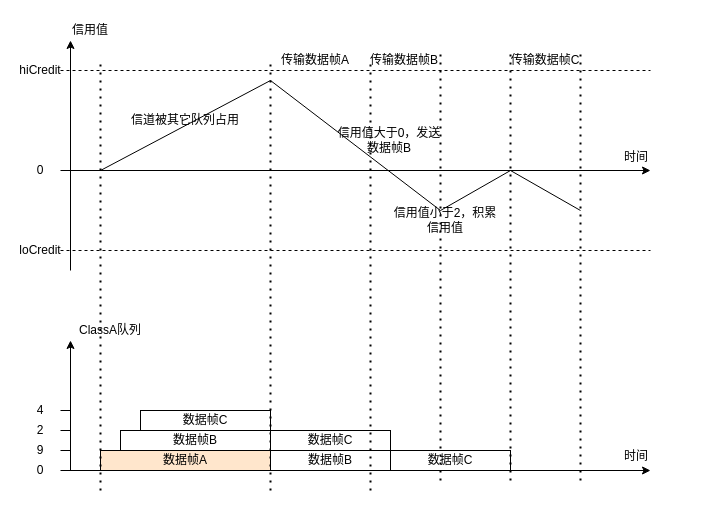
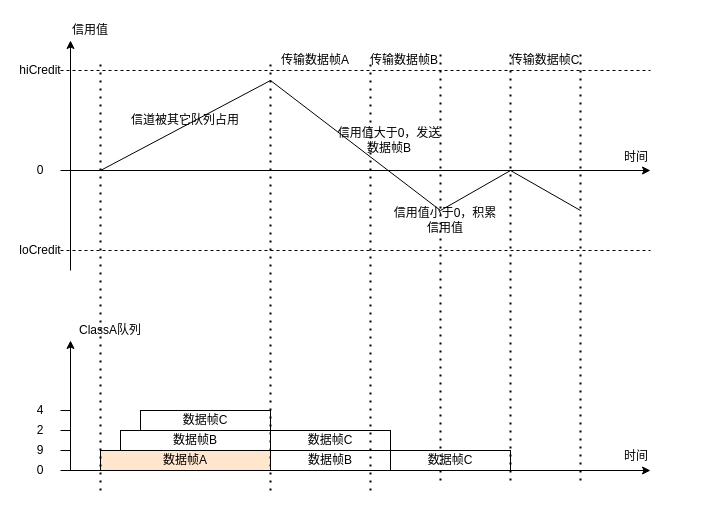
node "信用值小于2，积累信用值": label "信用值小于2，积累信用值" -> "信用值小于0，积累信用值"
